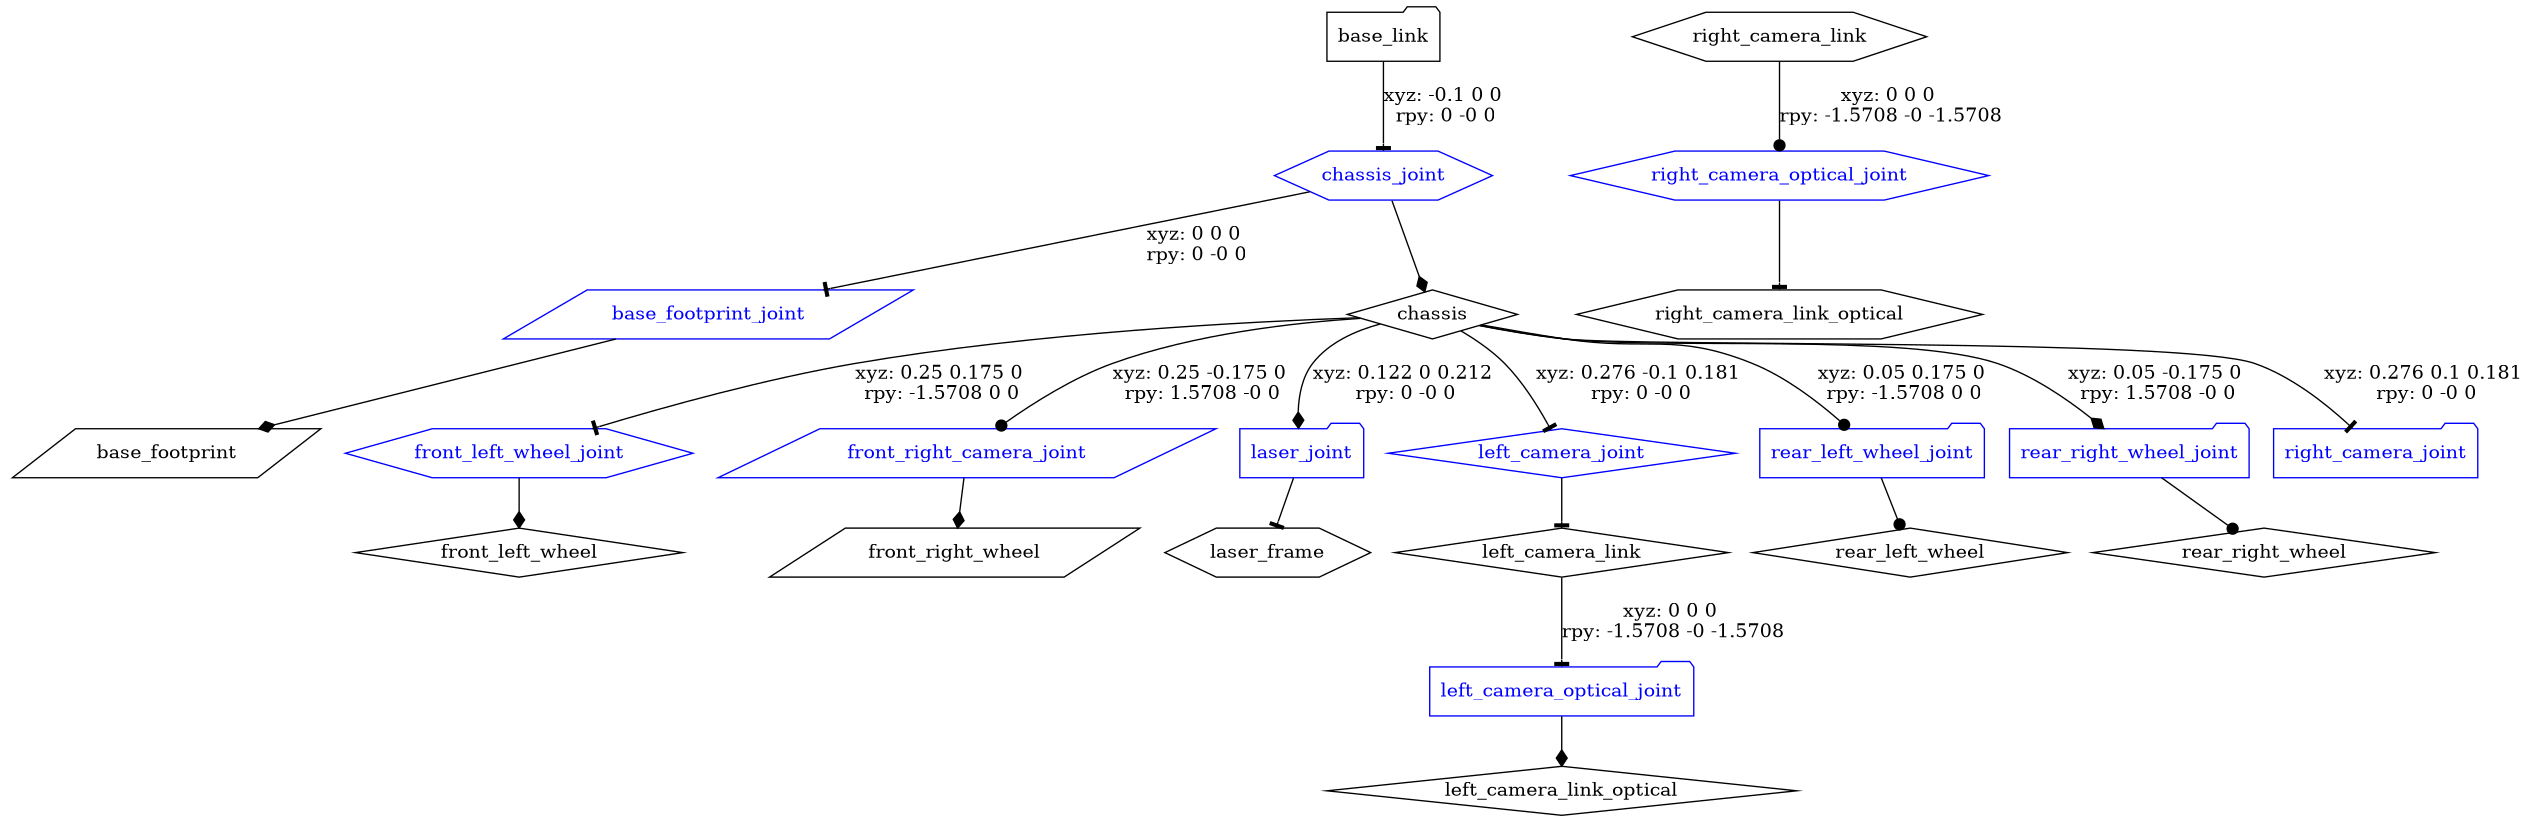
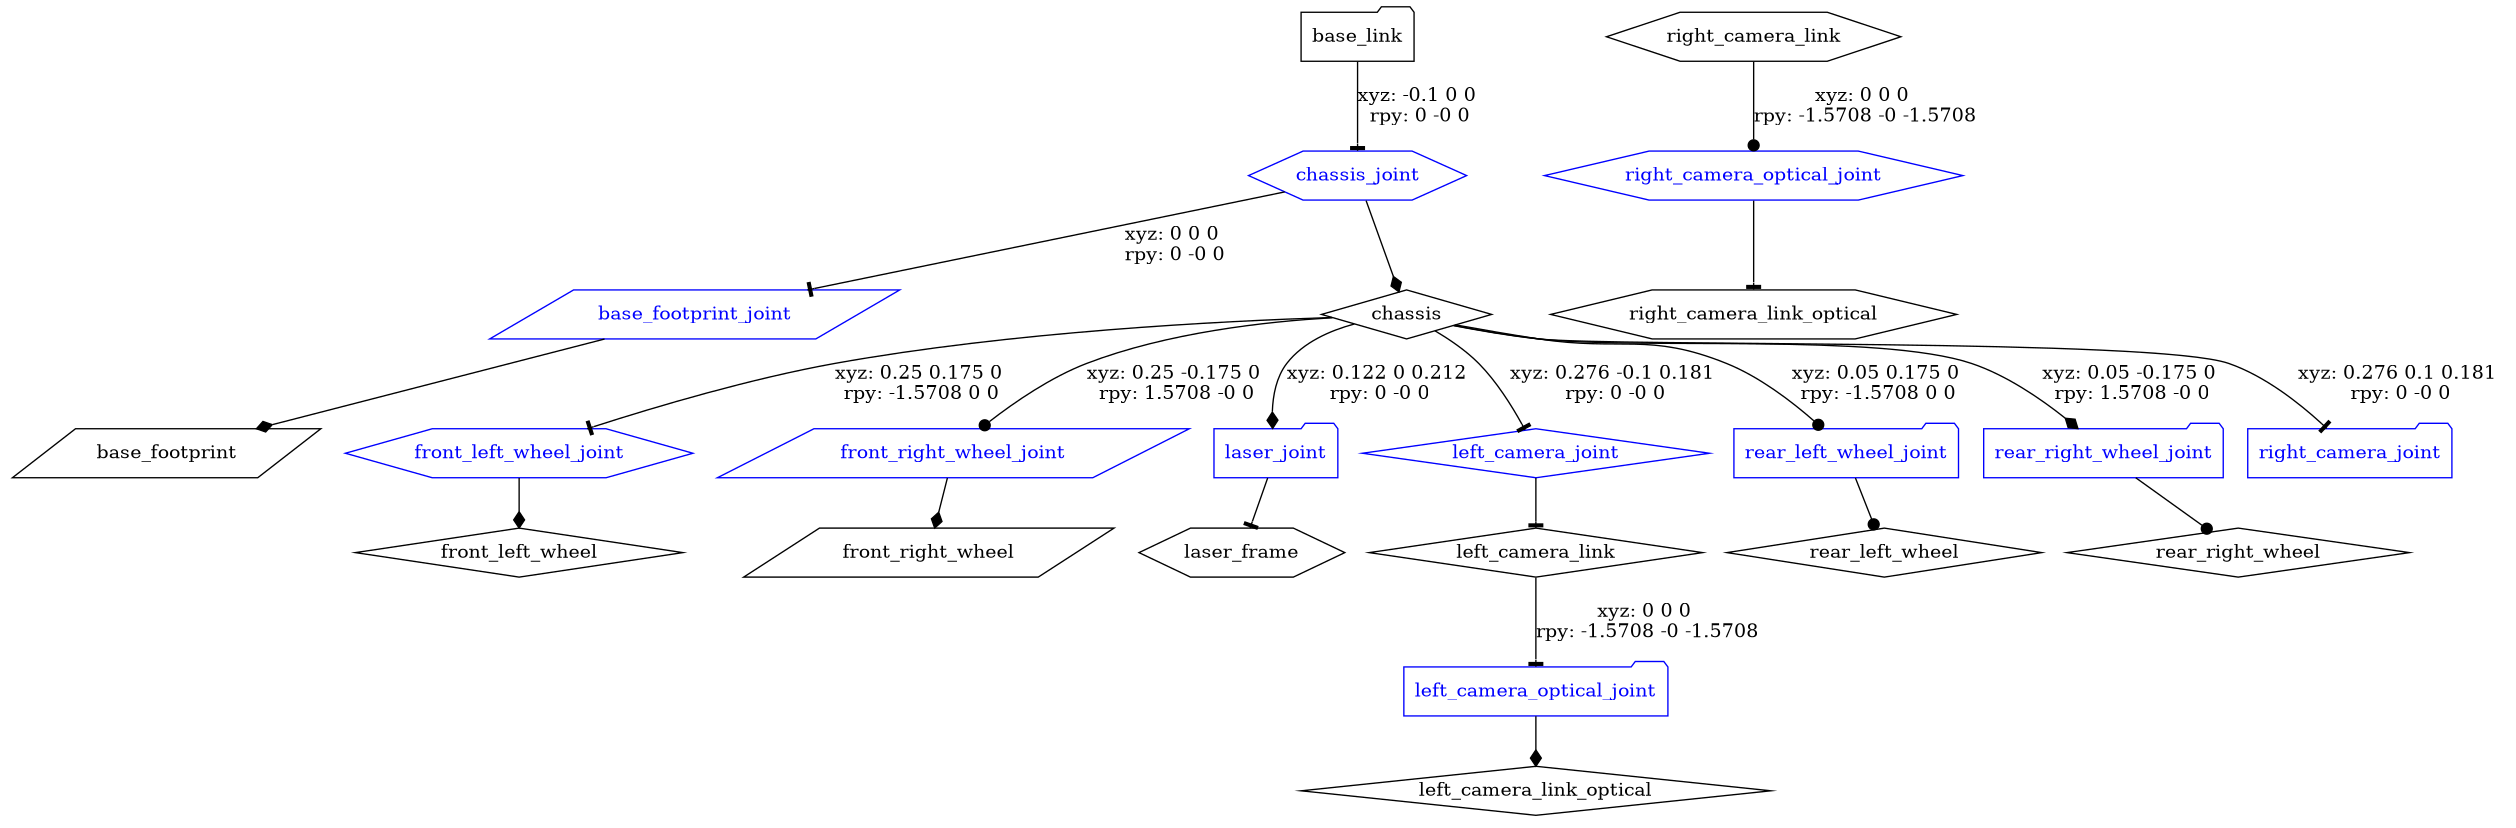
node "front_right_camera_joint": label "front_right_camera_joint" -> "front_right_wheel_joint"
